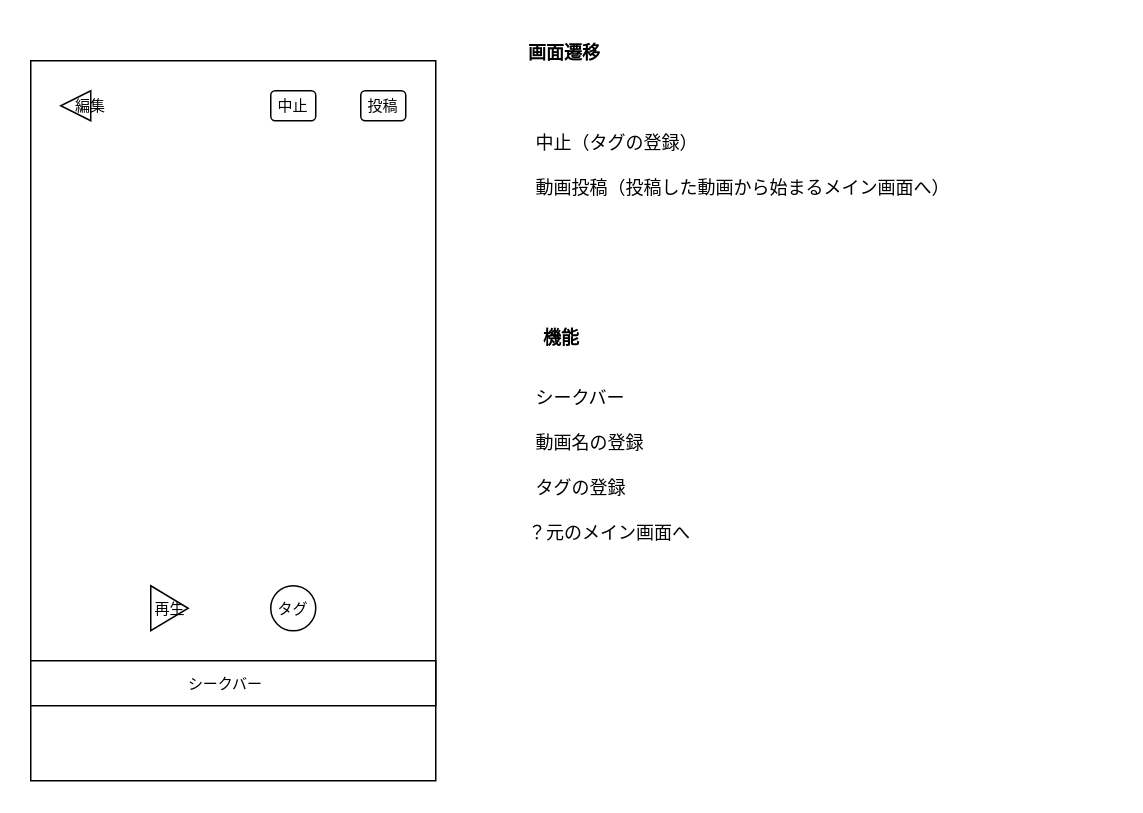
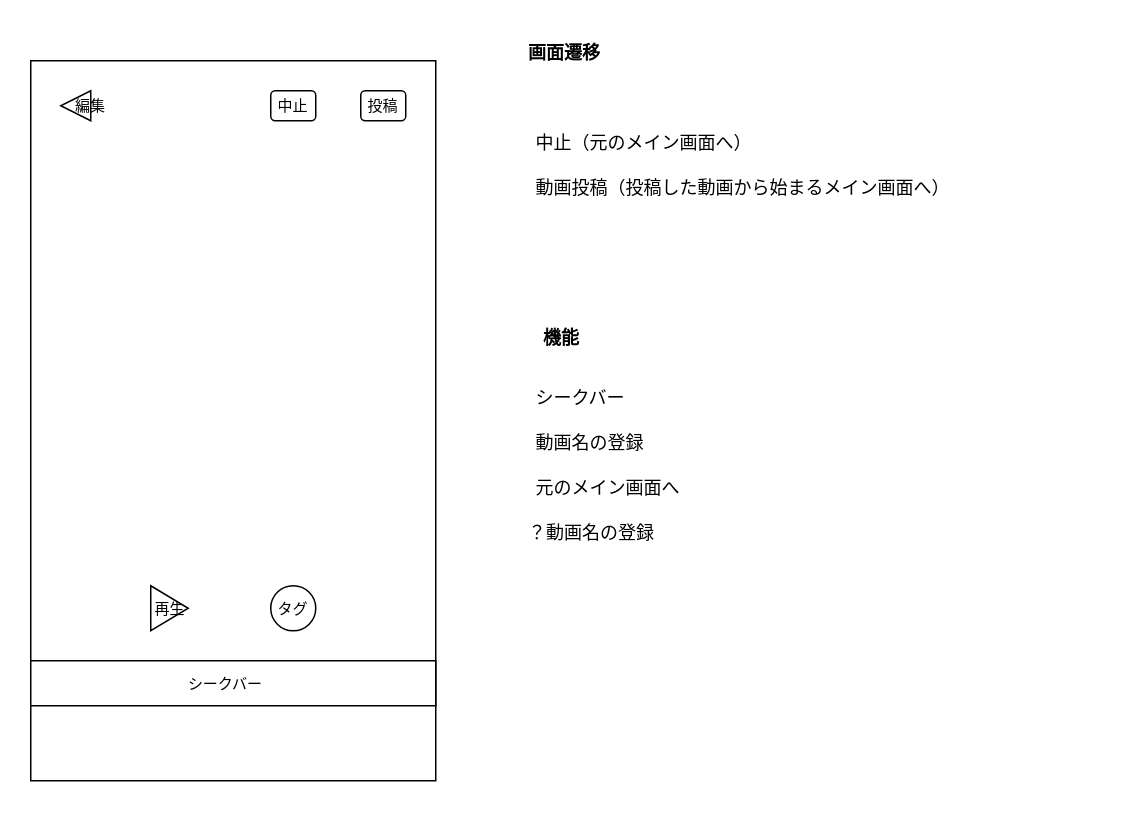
node "中止（タグの登録）": label "中止（タグの登録）" -> "中止（元のメイン画面へ）"
node "タグの登録": label "タグの登録" -> "元のメイン画面へ"
node "？元のメイン画面へ": label "？元のメイン画面へ" -> "？動画名の登録"
